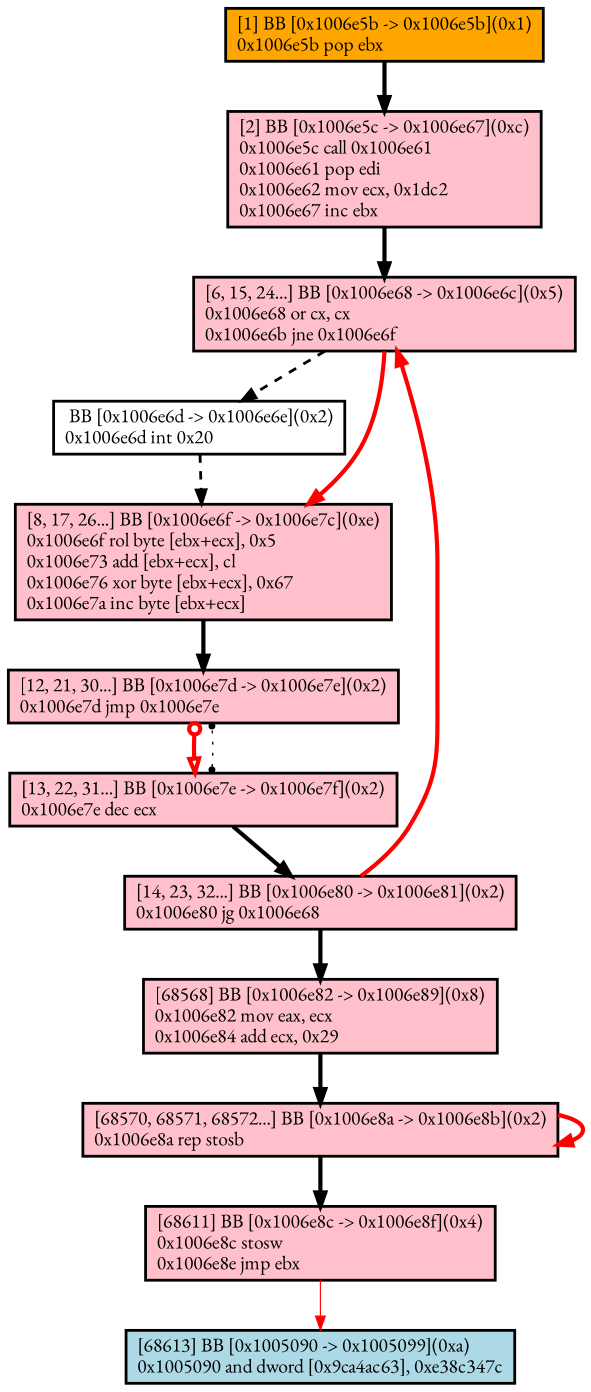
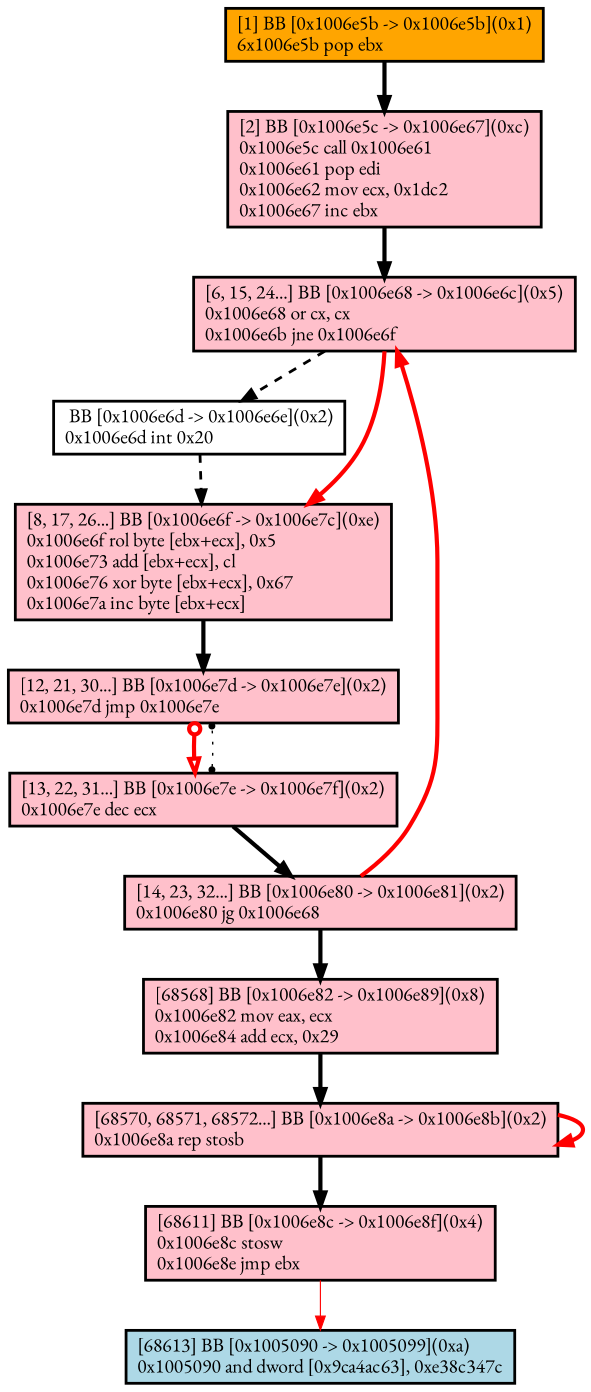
node "[1] BB [0x1006e5b -> 0x1006e5b](0x1) 0x1006e5b pop ebx": label "[1] BB [0x1006e5b -> 0x1006e5b](0x1) 0x1006e5b pop ebx" -> "[1] BB [0x1006e5b -> 0x1006e5b](0x1) 6x1006e5b pop ebx"
